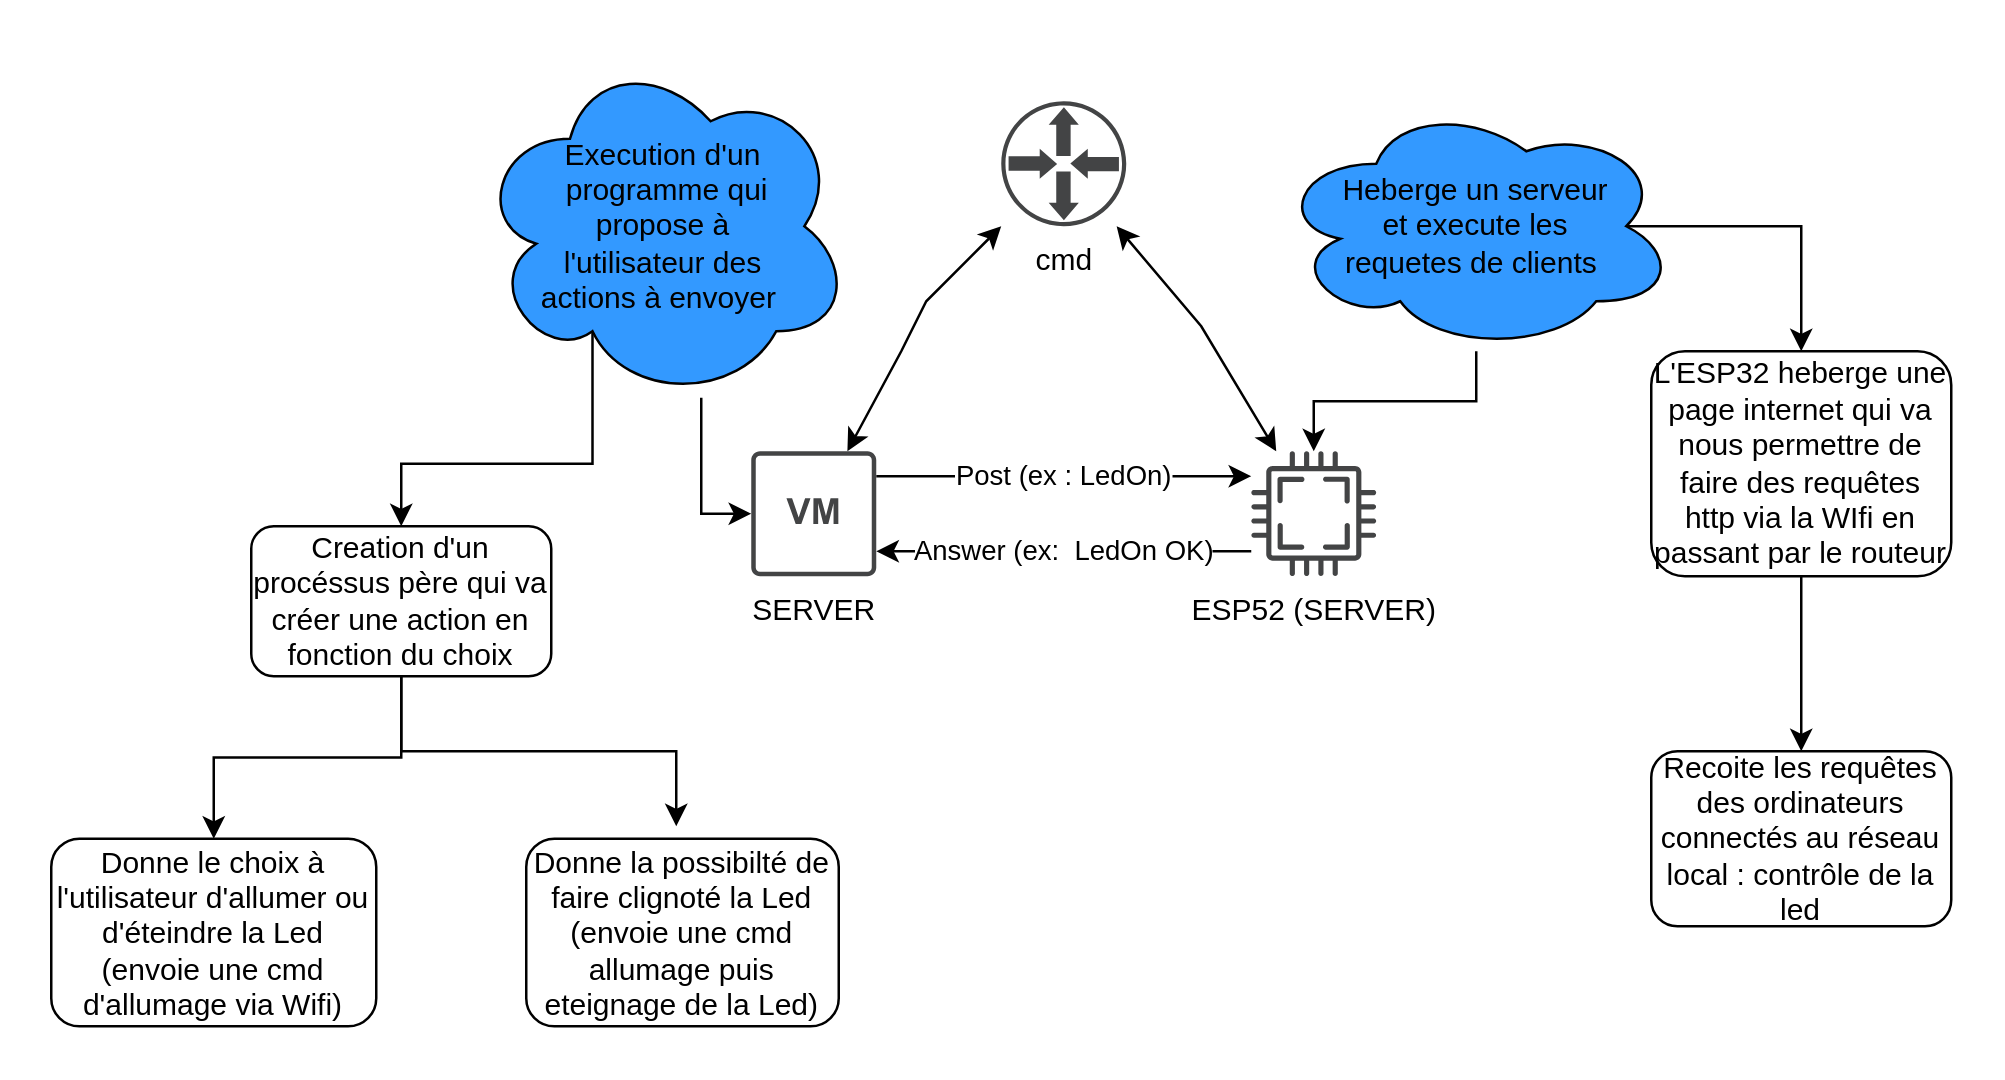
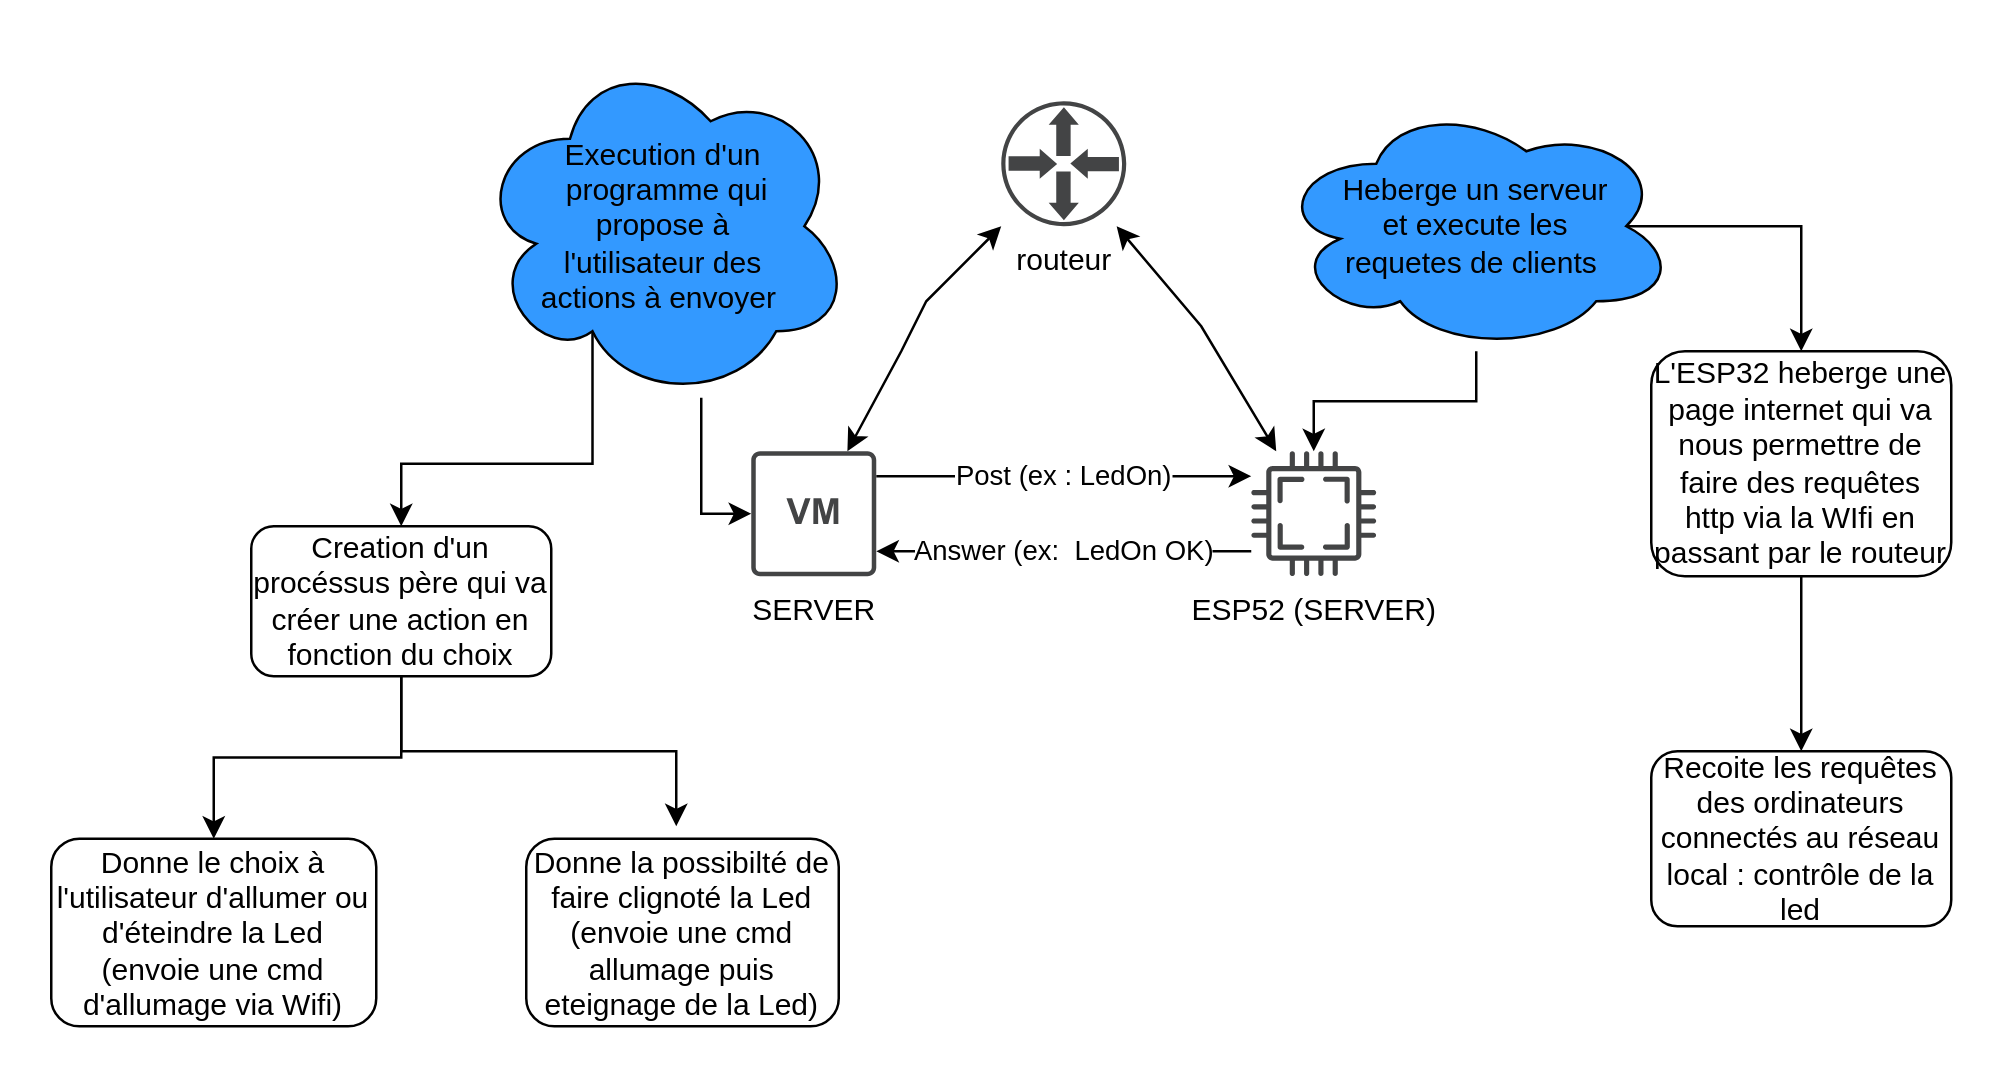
node "cmd": label "cmd" -> "routeur"
